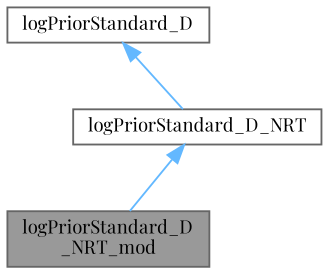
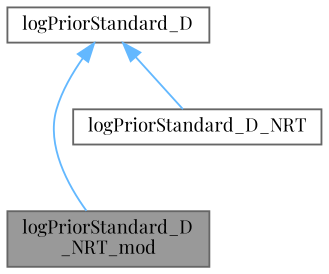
edge "logPriorStandard_D _NRT_mod" -> "logPriorStandard_D_NRT": now "logPriorStandard_D _NRT_mod" -> "logPriorStandard_D"
